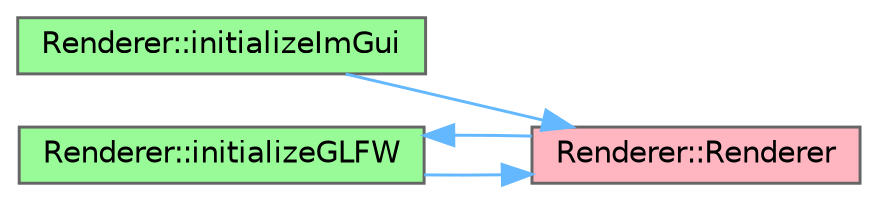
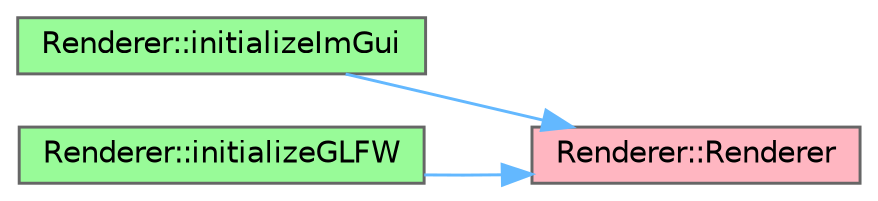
edge "Renderer::Renderer" -> "Renderer::initializeGLFW": removed
